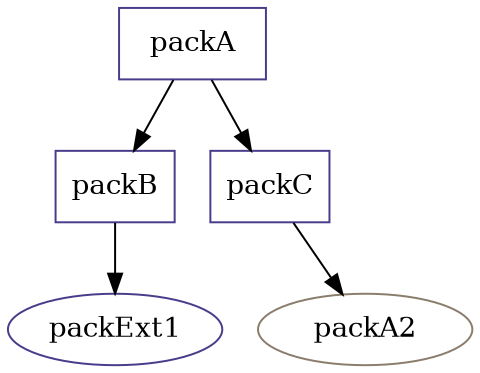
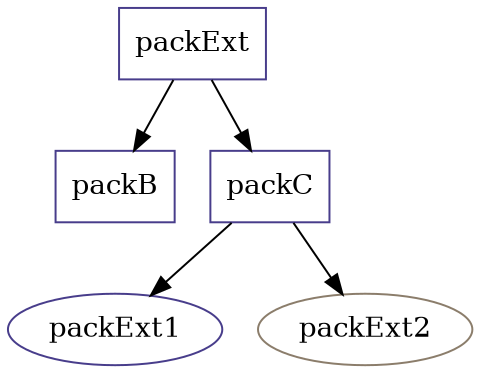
node "packA": label "packA" -> "packExt"
edge "packB" -> "packExt1": now "packC" -> "packExt1"
node "packA2": label "packA2" -> "packExt2"
